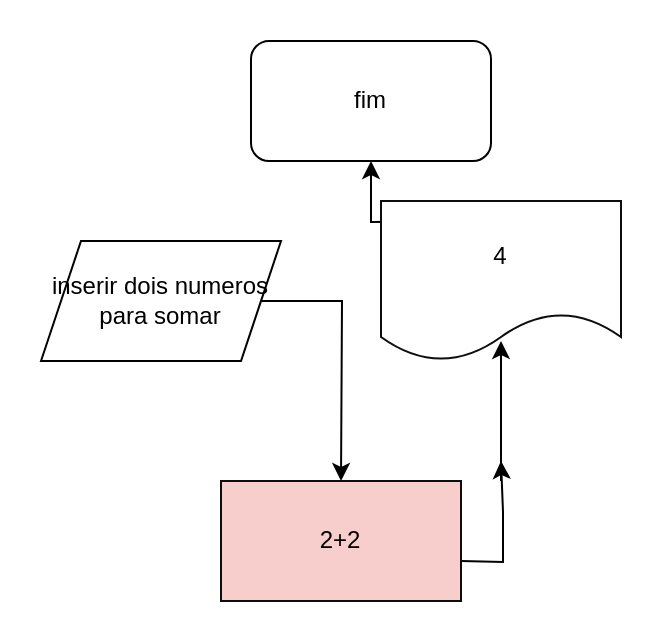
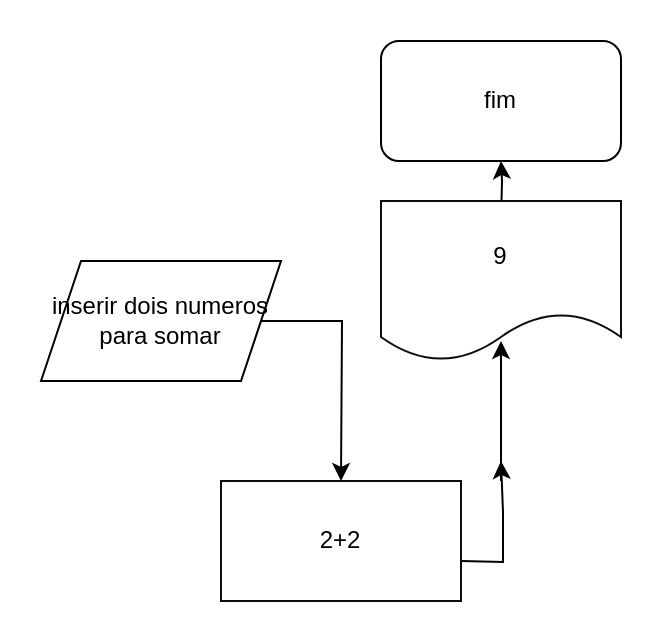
node "fim": moved (371, 101) -> (501, 101)
node "4": label "4" -> "9"
node "inserir dois numeros para somar": moved (161, 301) -> (161, 321)
node "2+2": fillcolor #f8cecc -> #ffffff
